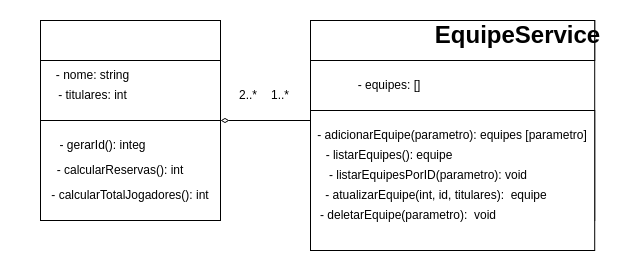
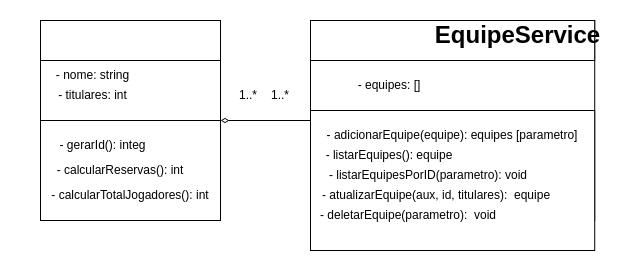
node "2..*": label "2..*" -> "1..*"
node "- adicionarEquipe(parametro): equipes [parametro]": label "- adicionarEquipe(parametro): equipes [parametro]" -> "- adicionarEquipe(equipe): equipes [parametro]"
node "- atualizarEquipe(int, id, titulares): equipe": label "- atualizarEquipe(int, id, titulares): equipe" -> "- atualizarEquipe(aux, id, titulares): equipe"
